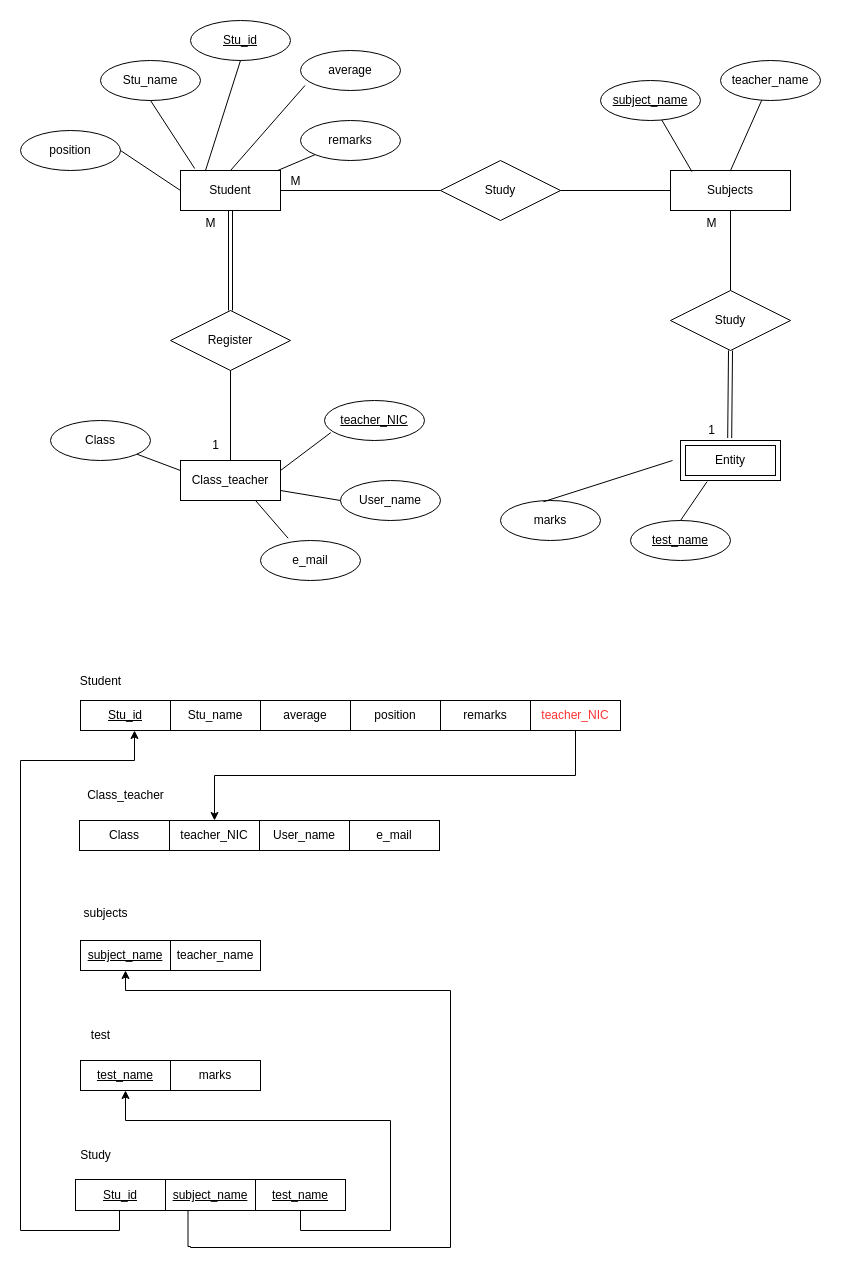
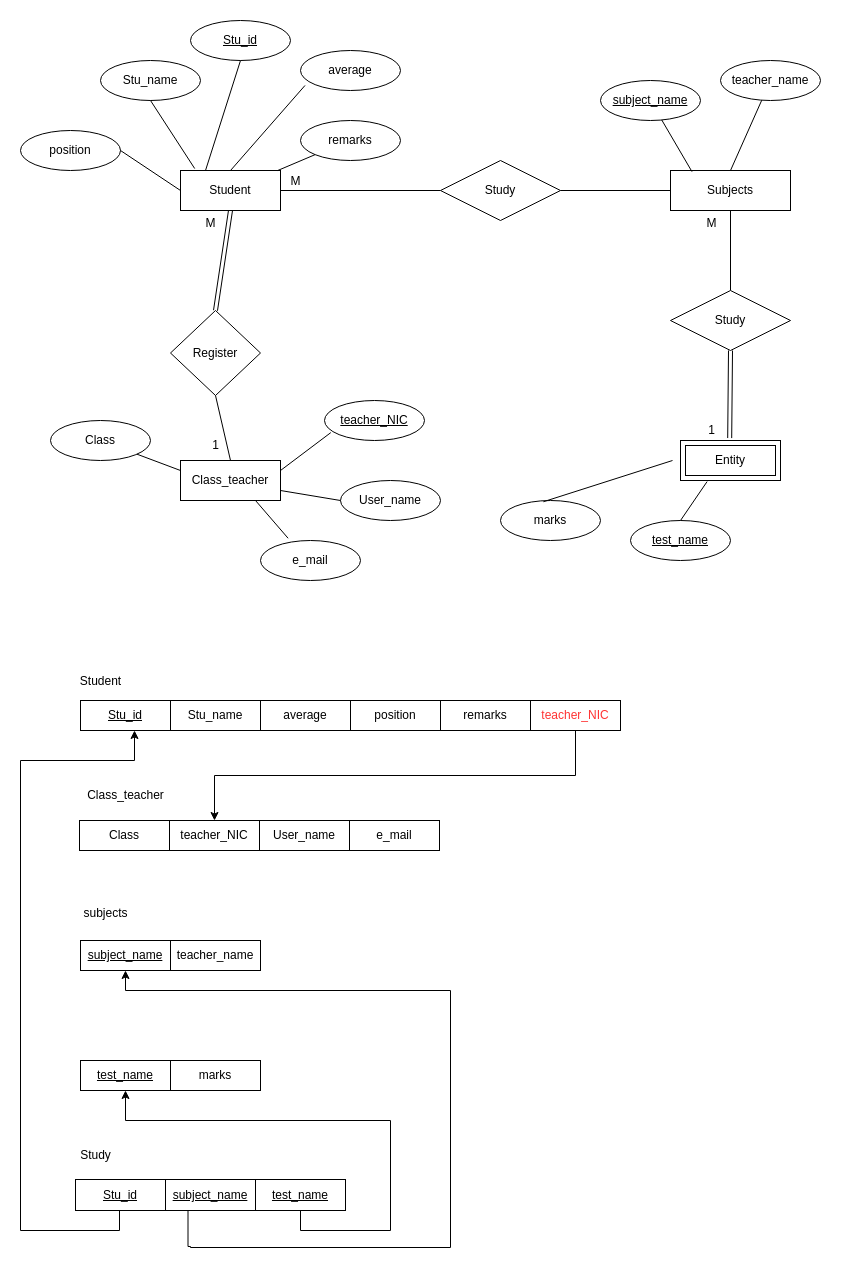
node "Register": size 120x60 -> 90x85
node "test": removed
